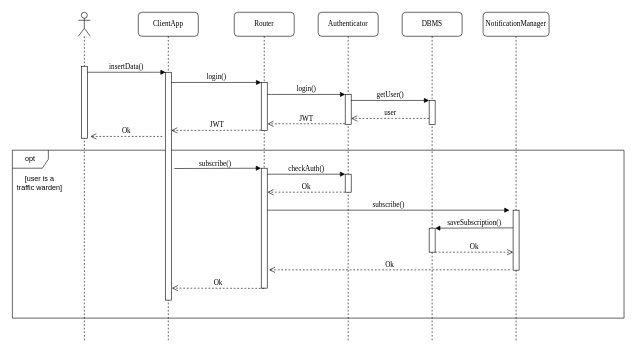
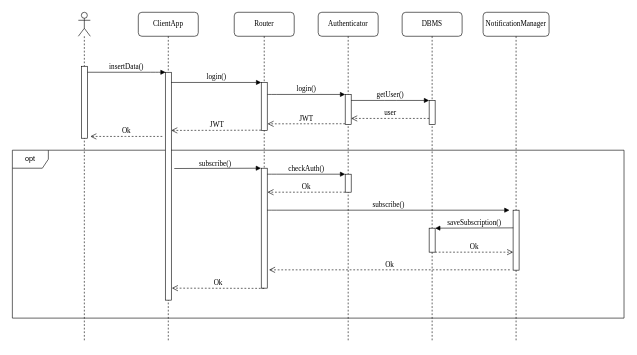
node "[user is a traffic warden]": removed
